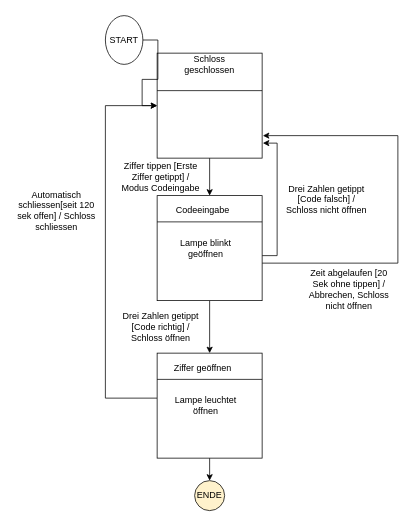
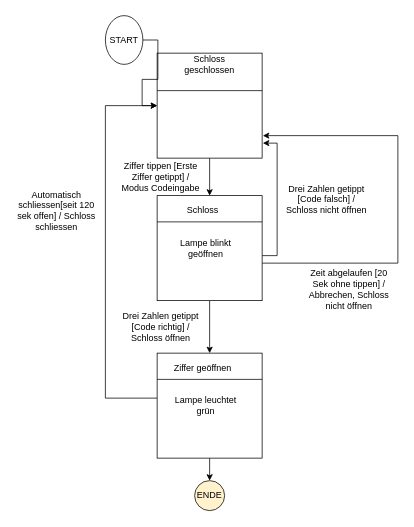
node "Codeeingabe": label "Codeeingabe" -> "Schloss"
node "Lampe leuchtet öffnen": label "Lampe leuchtet öffnen" -> "Lampe leuchtet grün"
